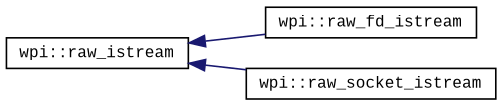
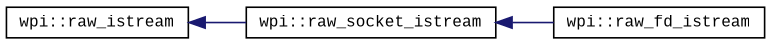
edge "wpi::raw_fd_istream" -> "wpi::raw_istream": now "wpi::raw_fd_istream" -> "wpi::raw_socket_istream"
